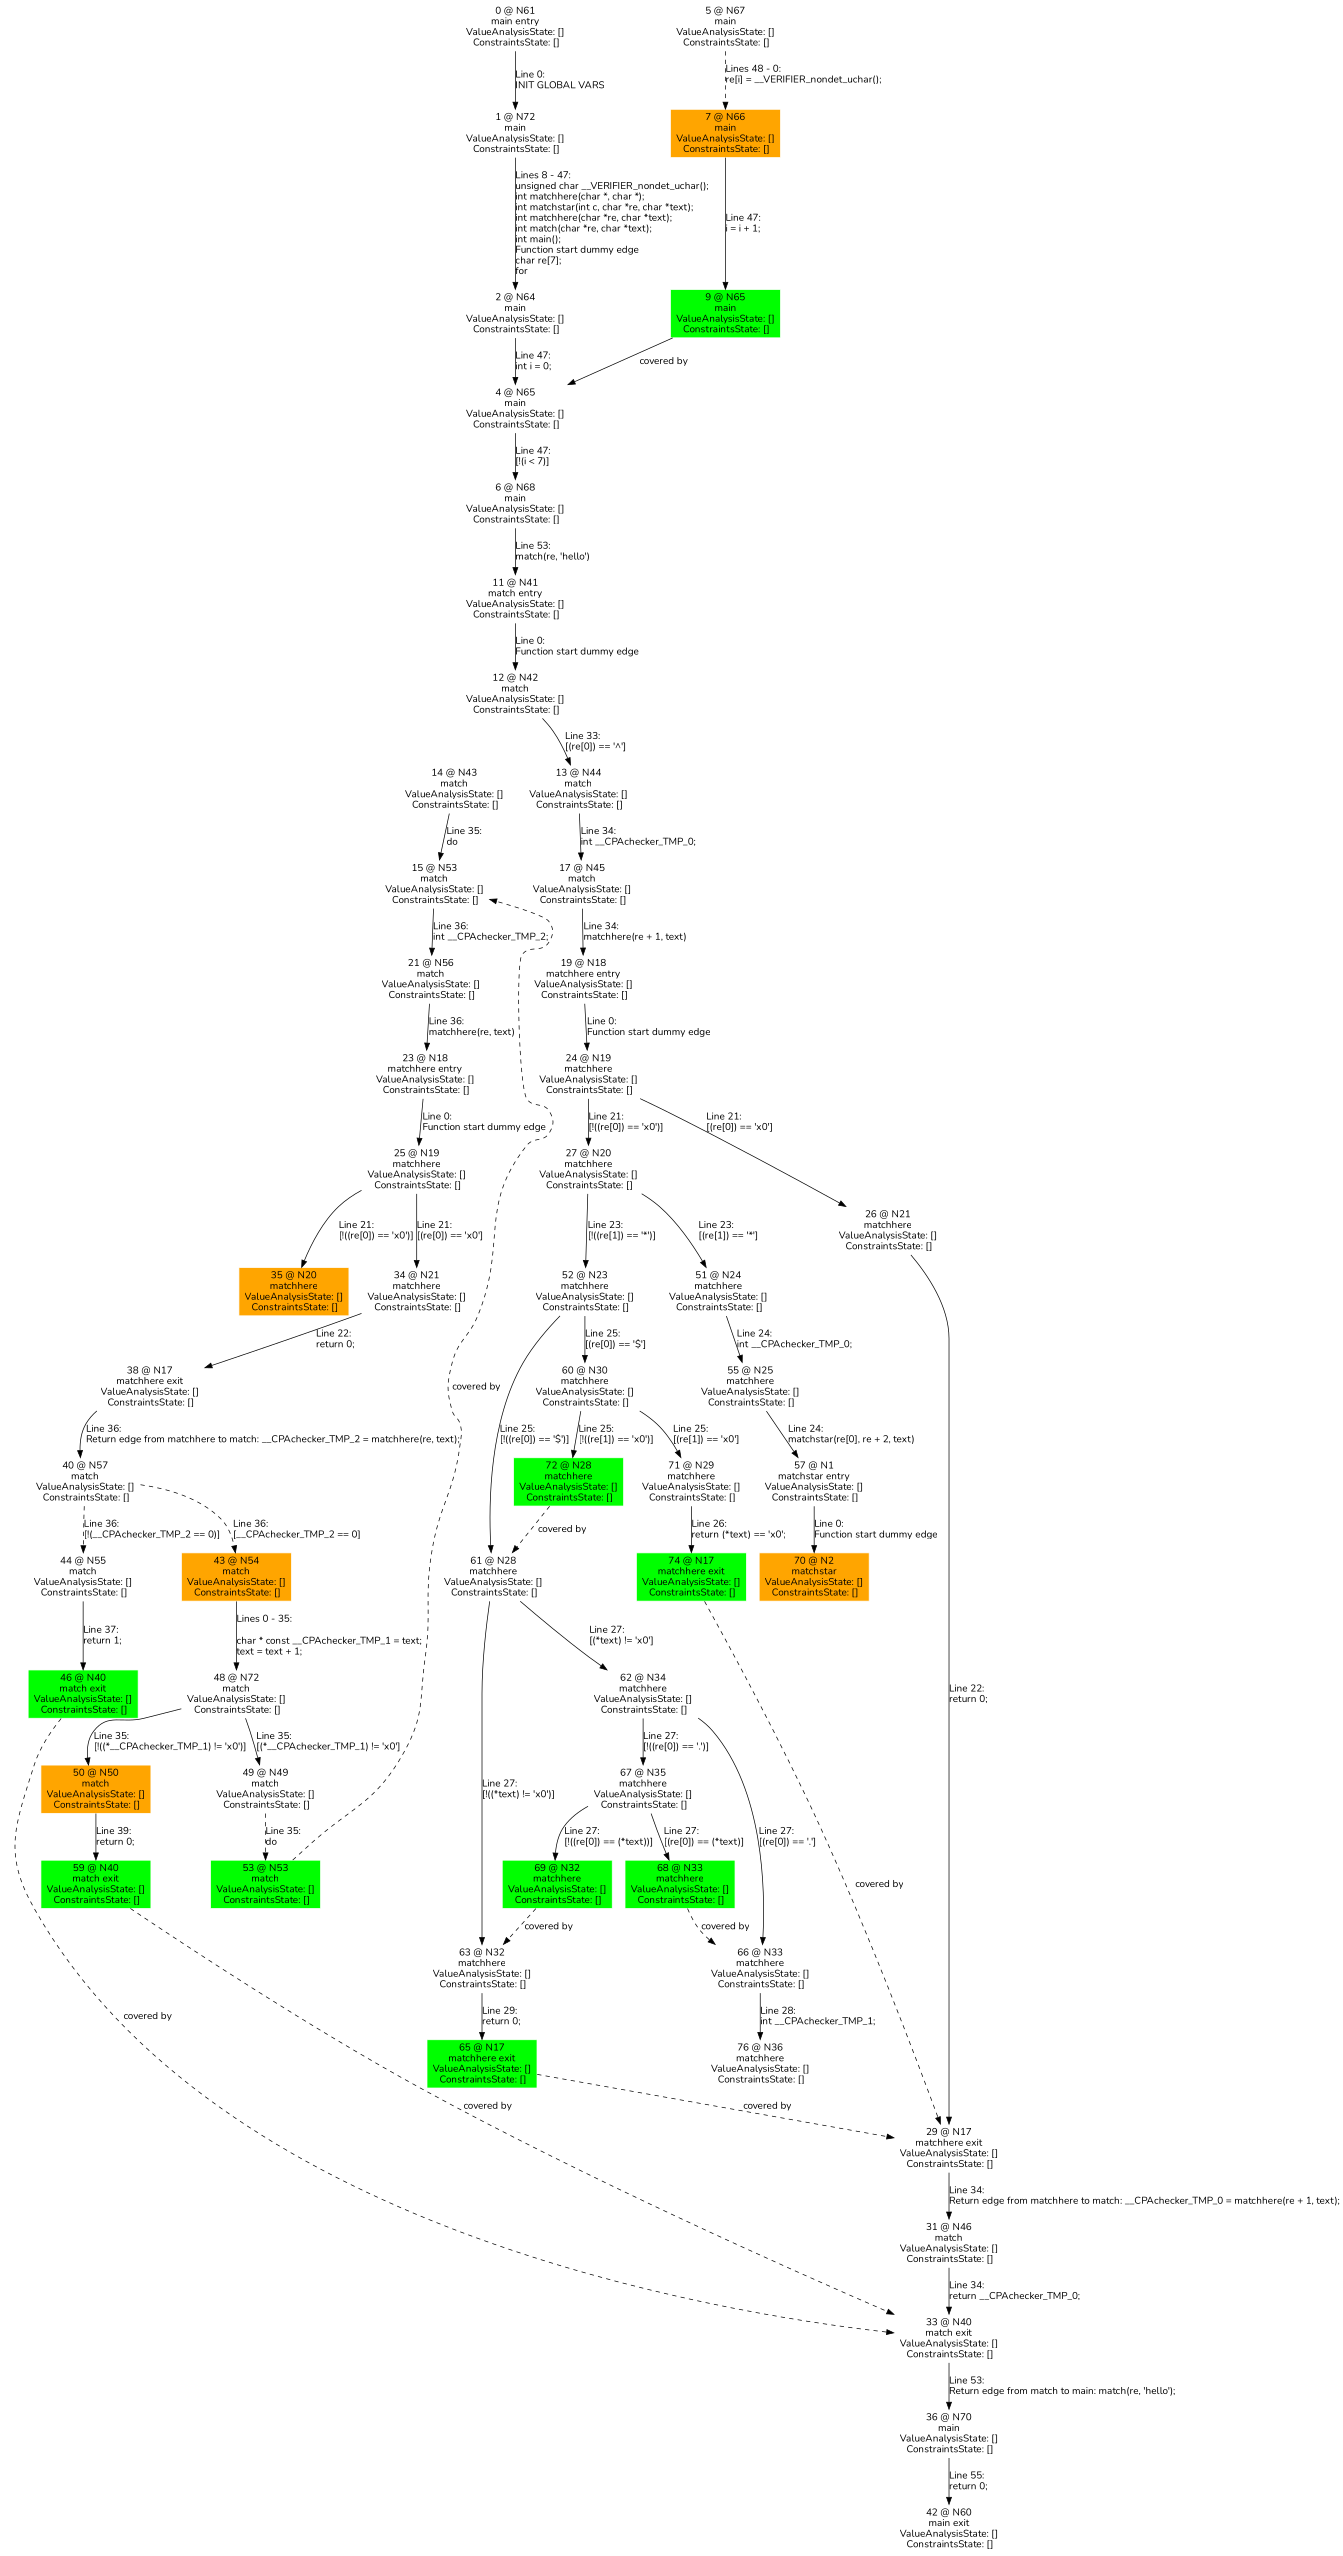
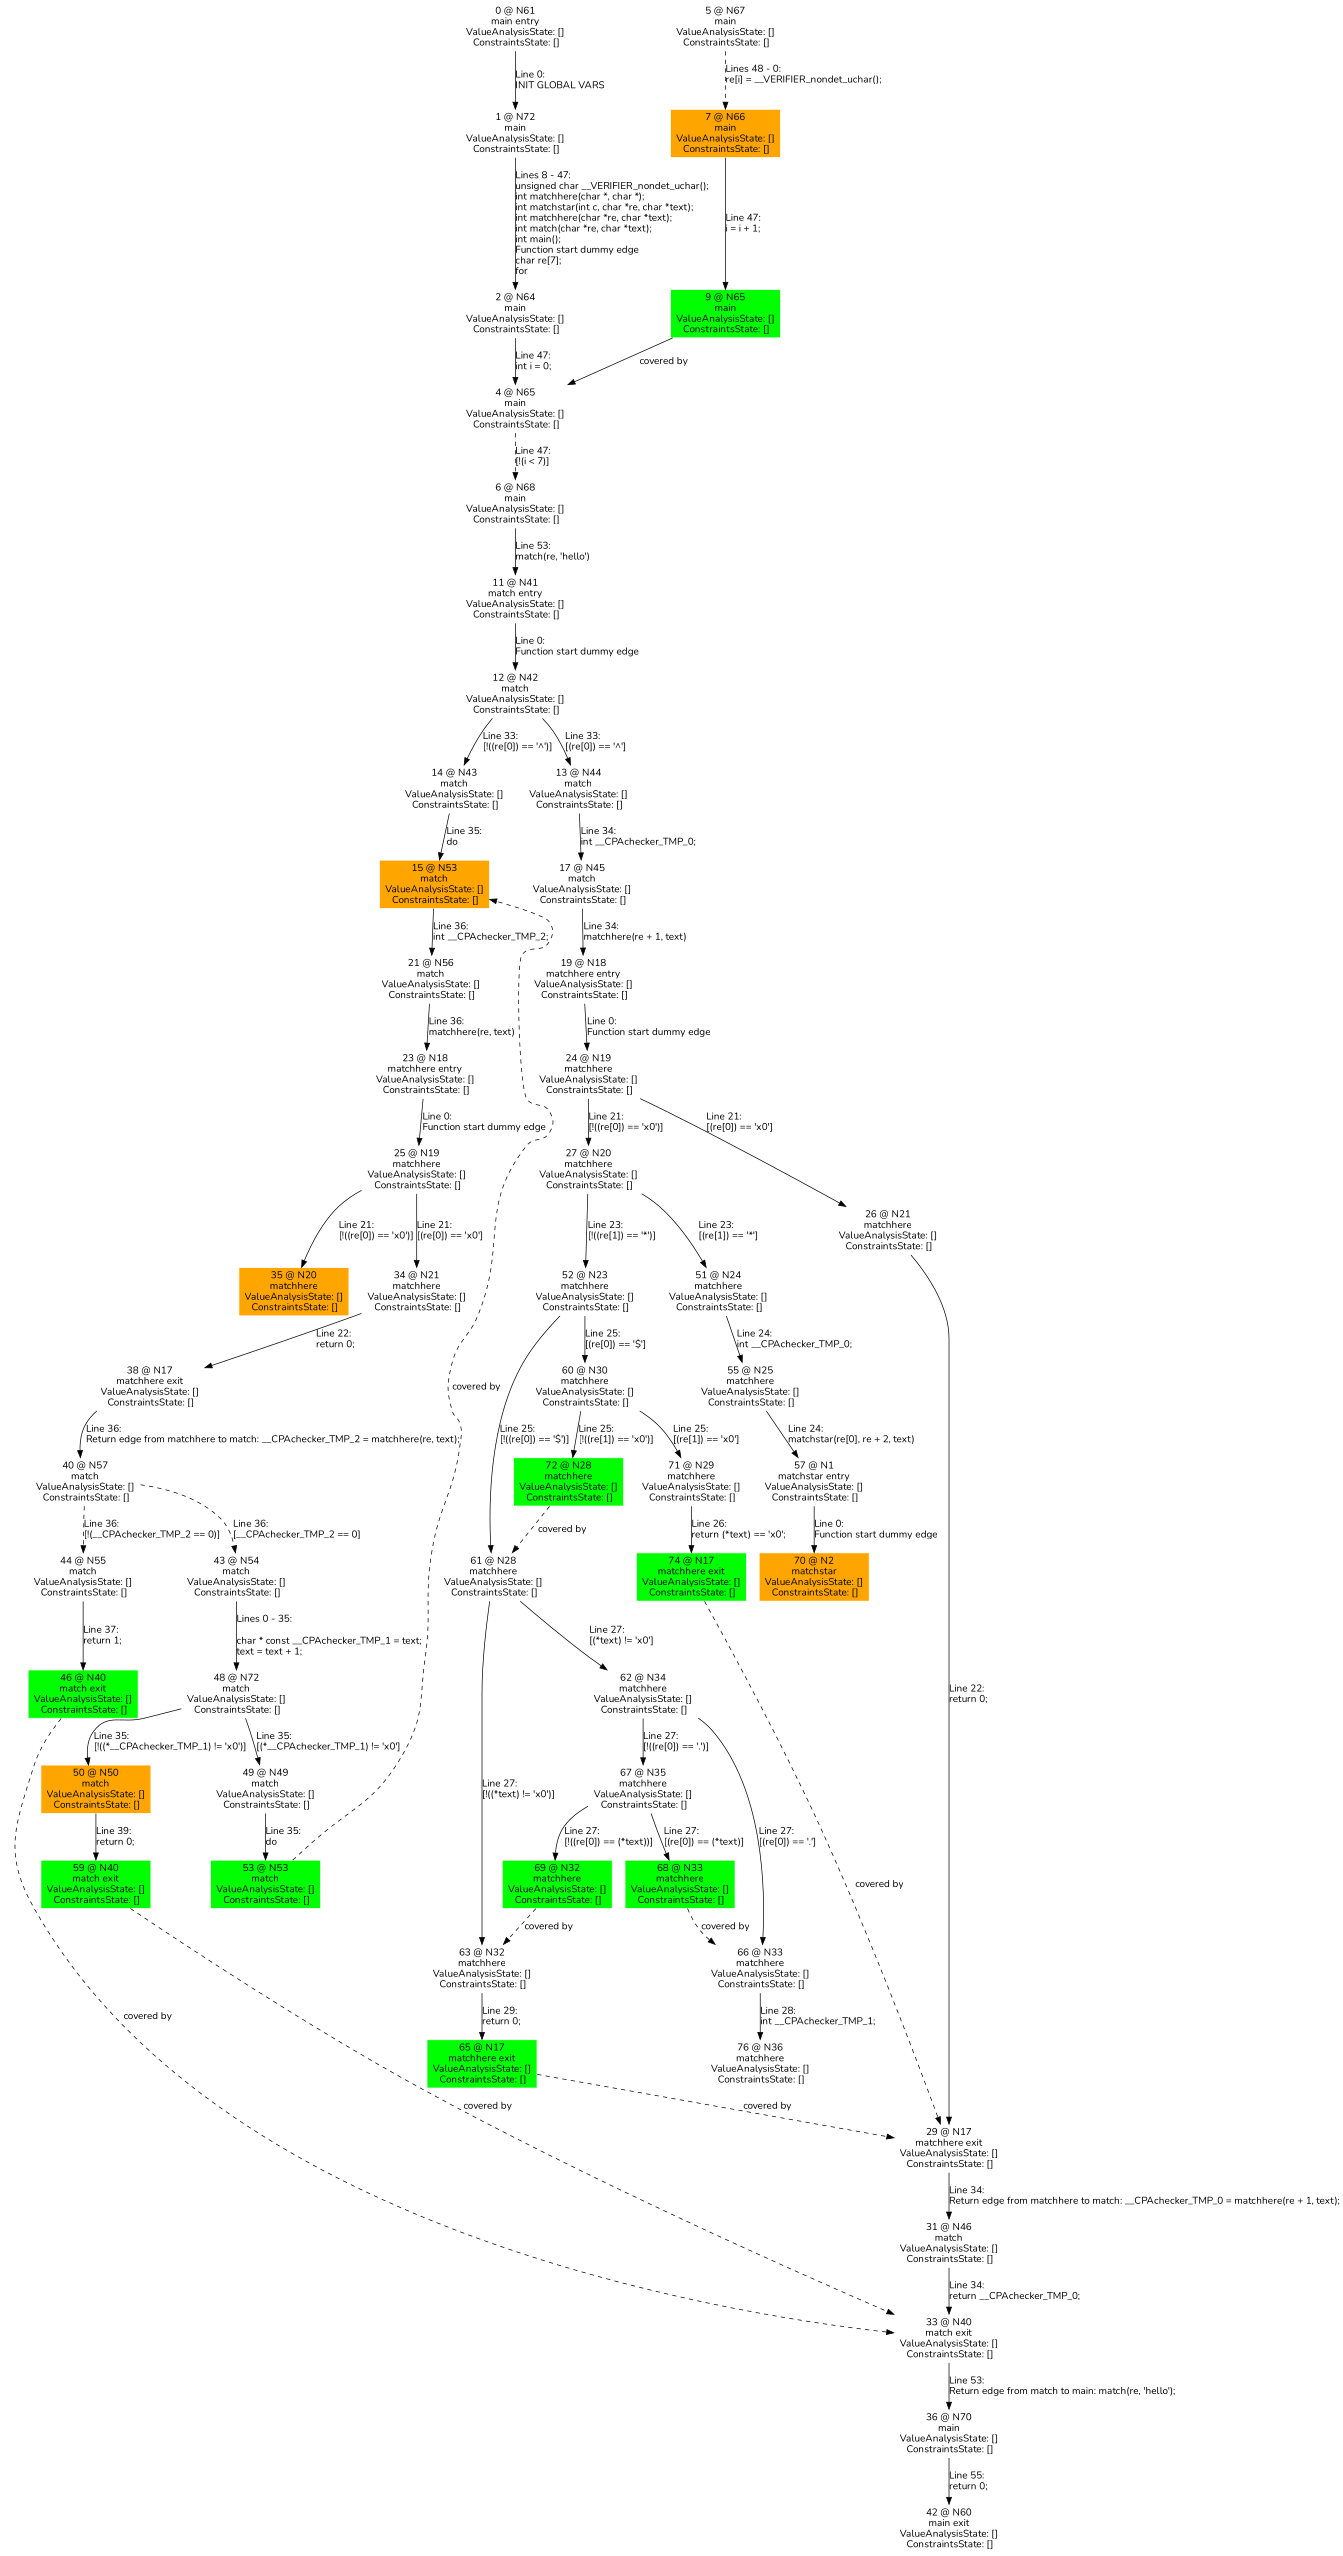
edge "4 @ N65 main ValueAnalysisState: [] ConstraintsState: []" -> "6 @ N68 main ValueAnalysisState: [] ConstraintsState: []": style solid -> dashed
edge "12 @ N42 match ValueAnalysisState: [] ConstraintsState: []" -> "14 @ N43 match ValueAnalysisState: [] ConstraintsState: []": added, label "Line 33: [!((re[0]) == '^')]"
node "15 @ N53 match ValueAnalysisState: [] ConstraintsState: []": fillcolor white -> orange
node "43 @ N54 match ValueAnalysisState: [] ConstraintsState: []": fillcolor orange -> white
edge "49 @ N49 match ValueAnalysisState: [] ConstraintsState: []" -> "53 @ N53 match ValueAnalysisState: [] ConstraintsState: []": style dashed -> solid
